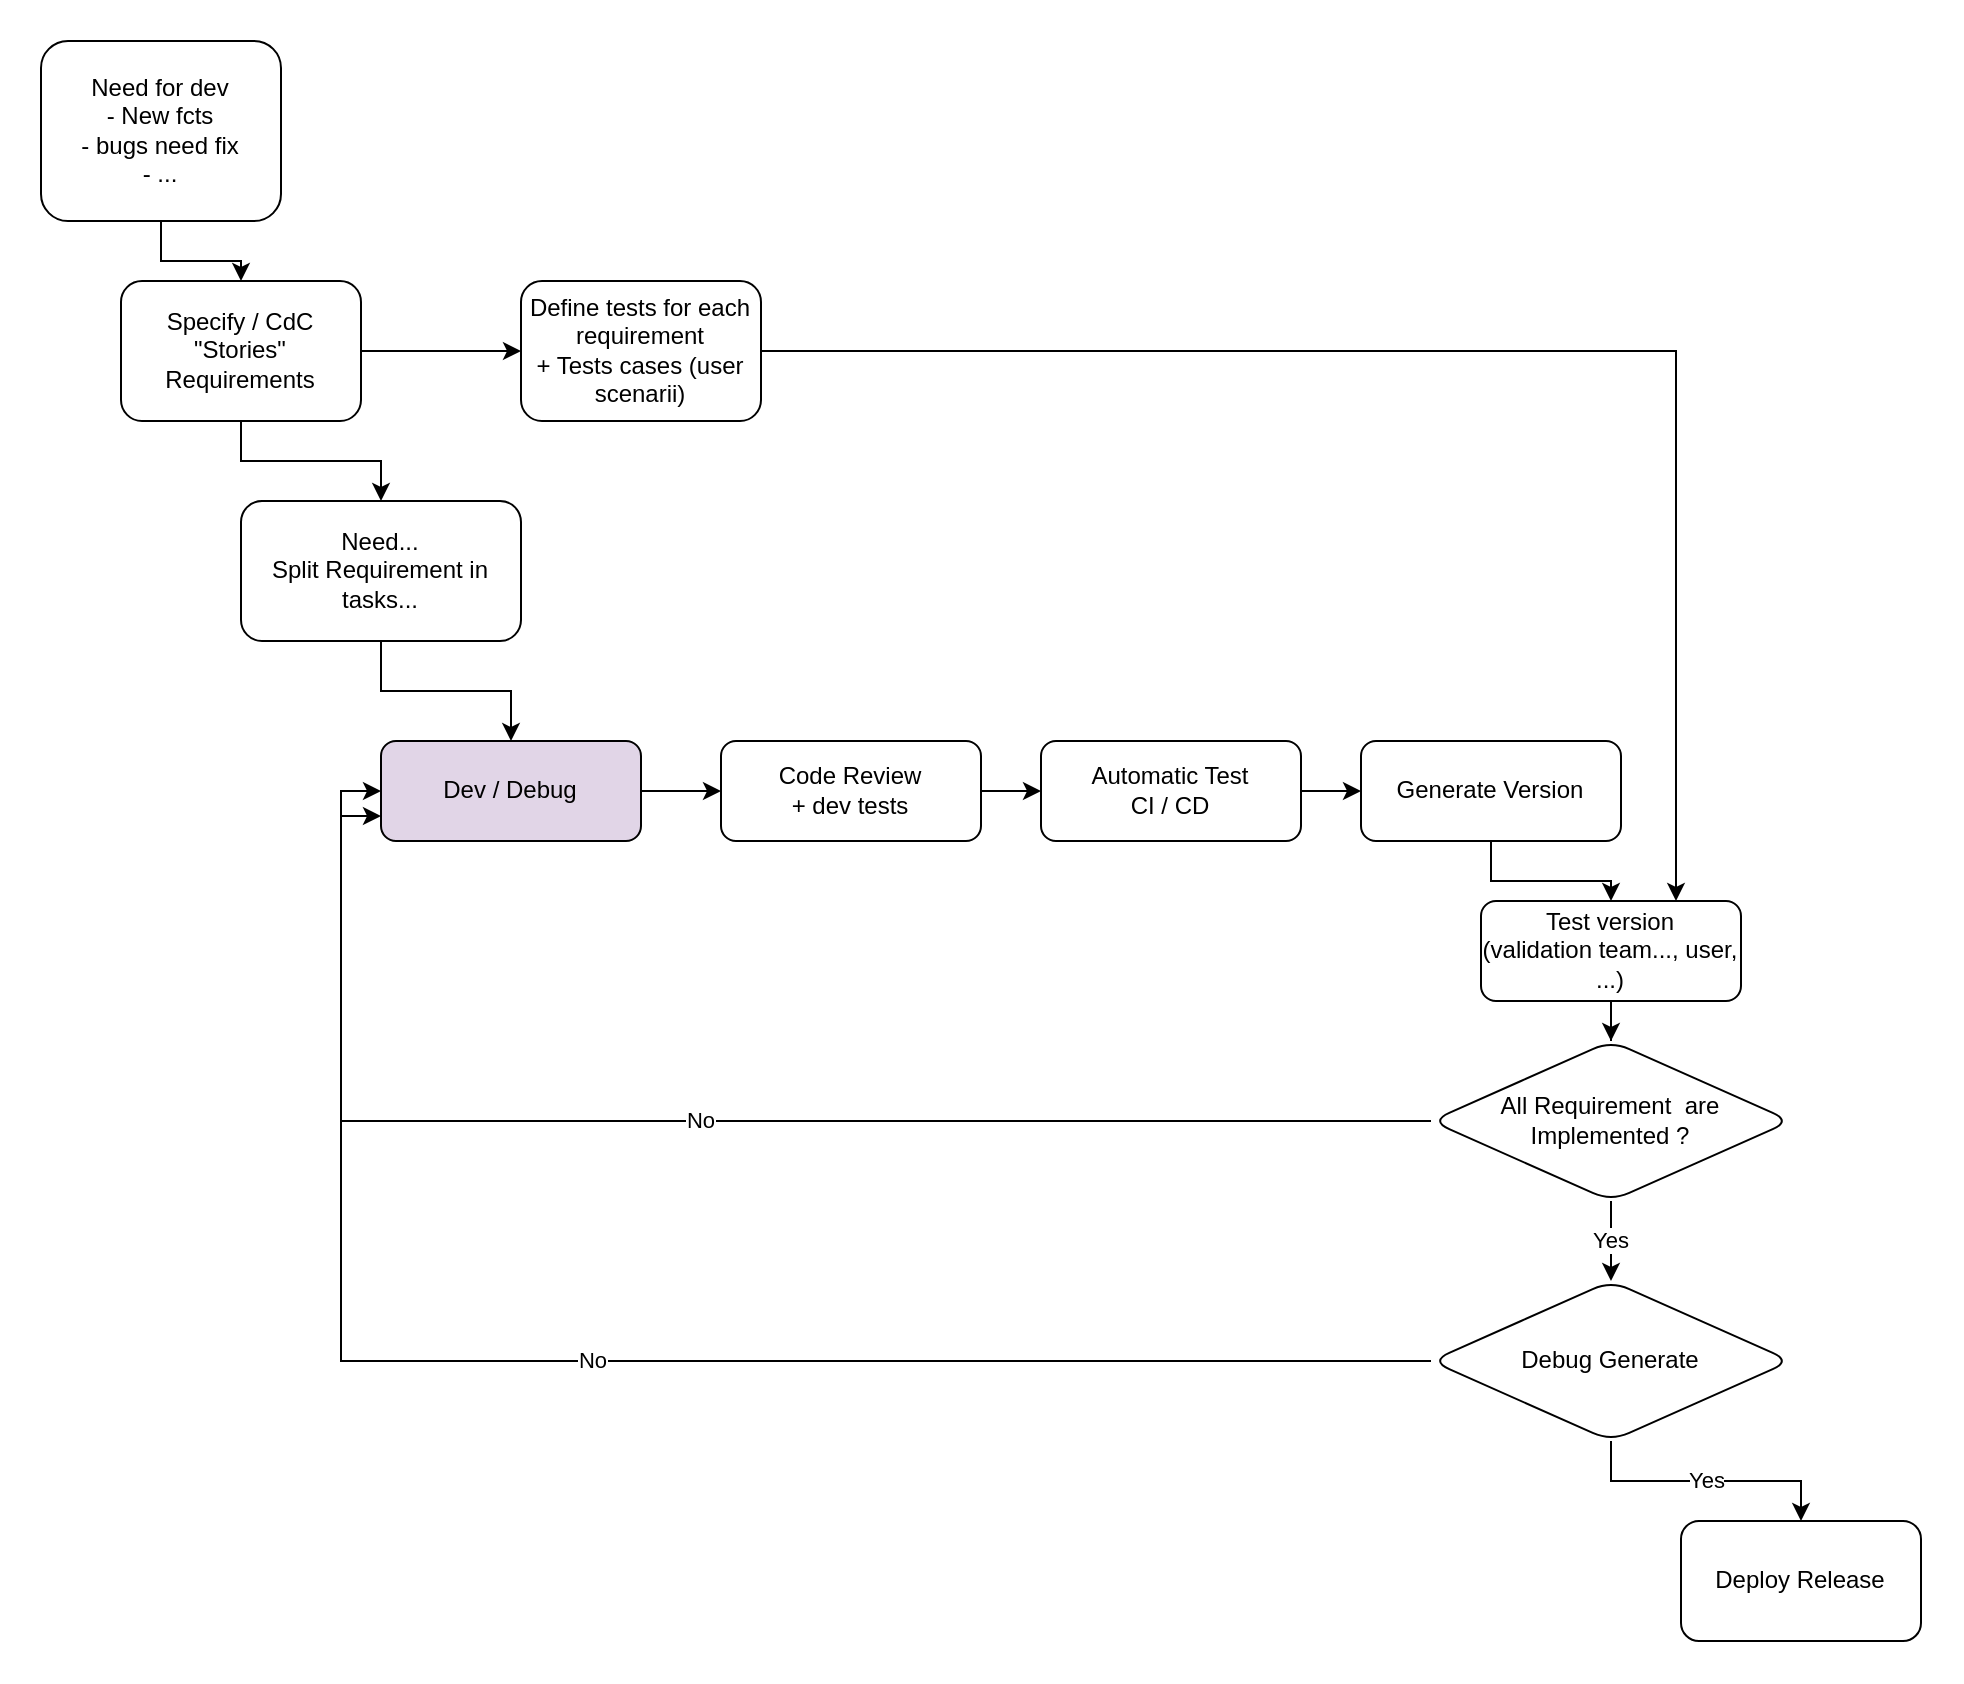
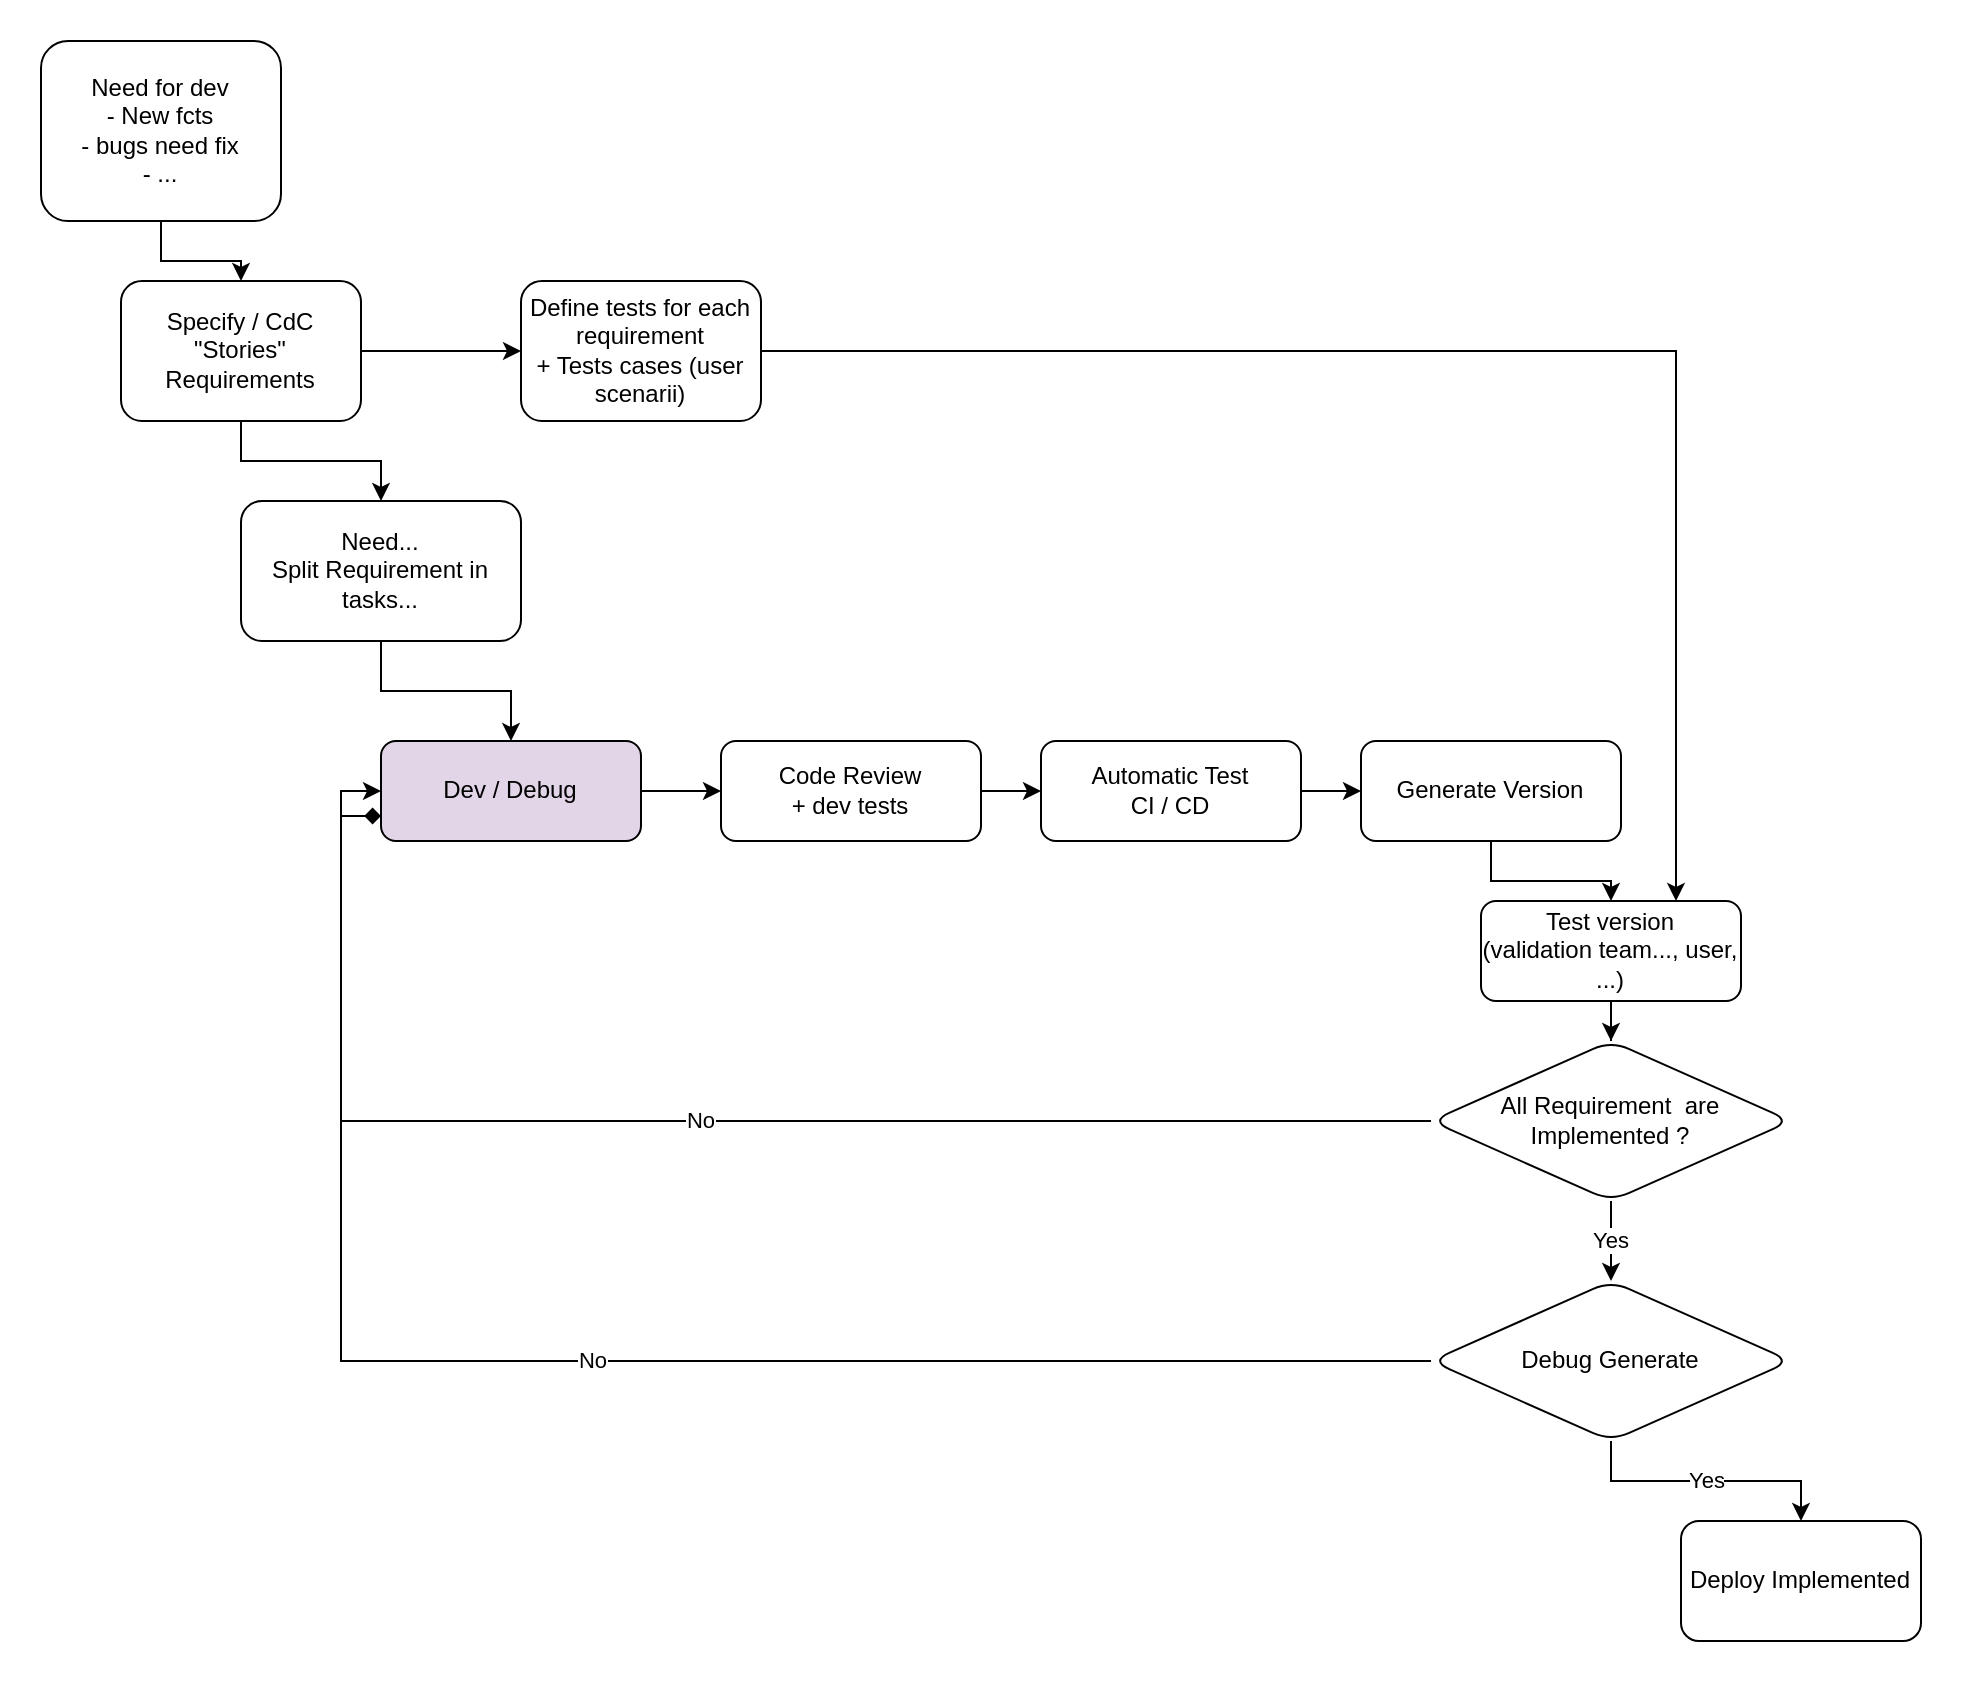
edge "Debug Generate" -> "Dev / Debug": arrowhead classic -> diamond
node "Deploy Release": label "Deploy Release" -> "Deploy Implemented"
